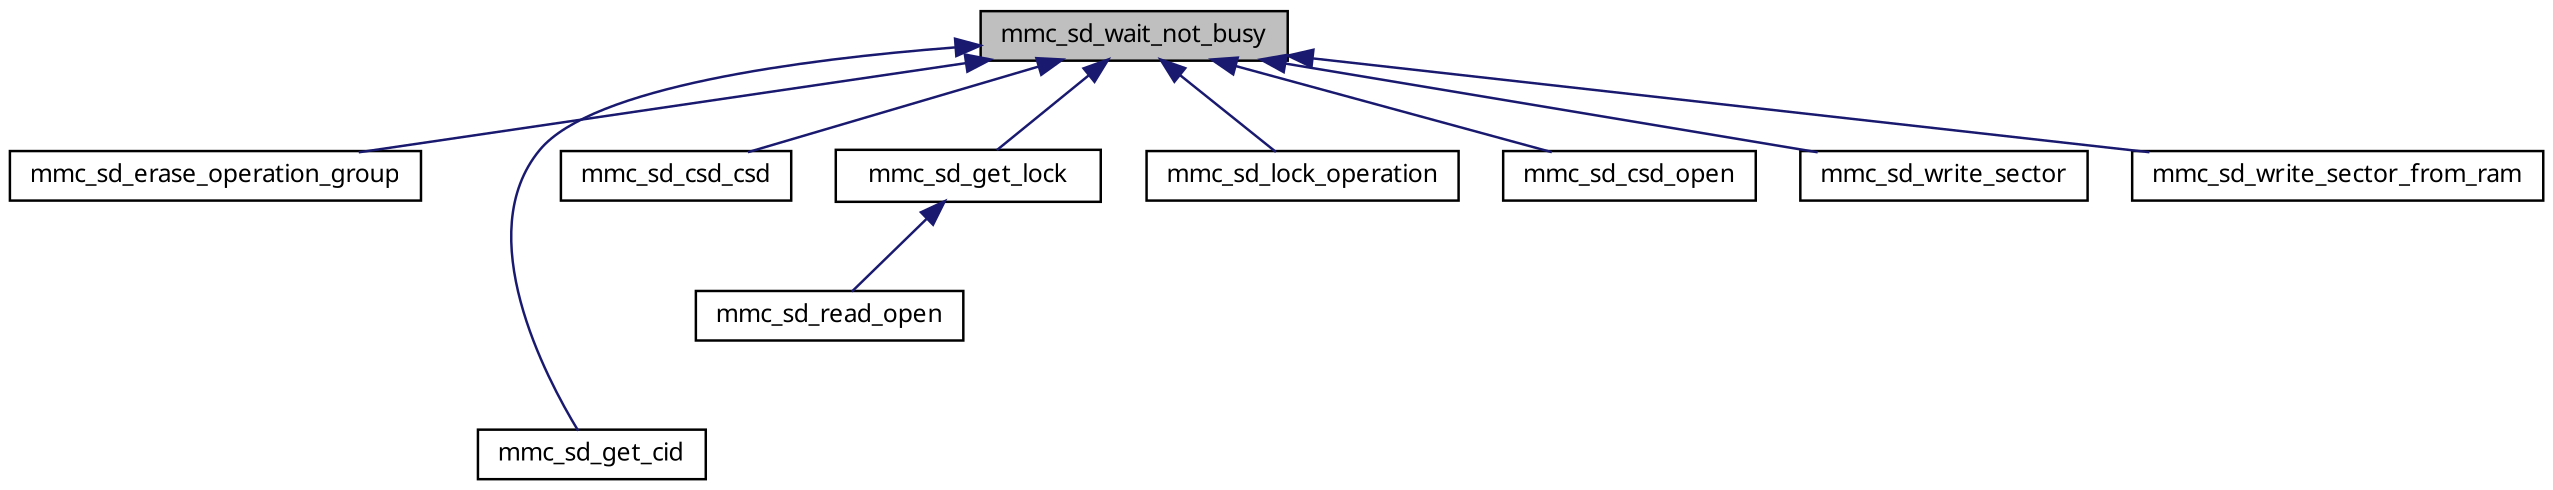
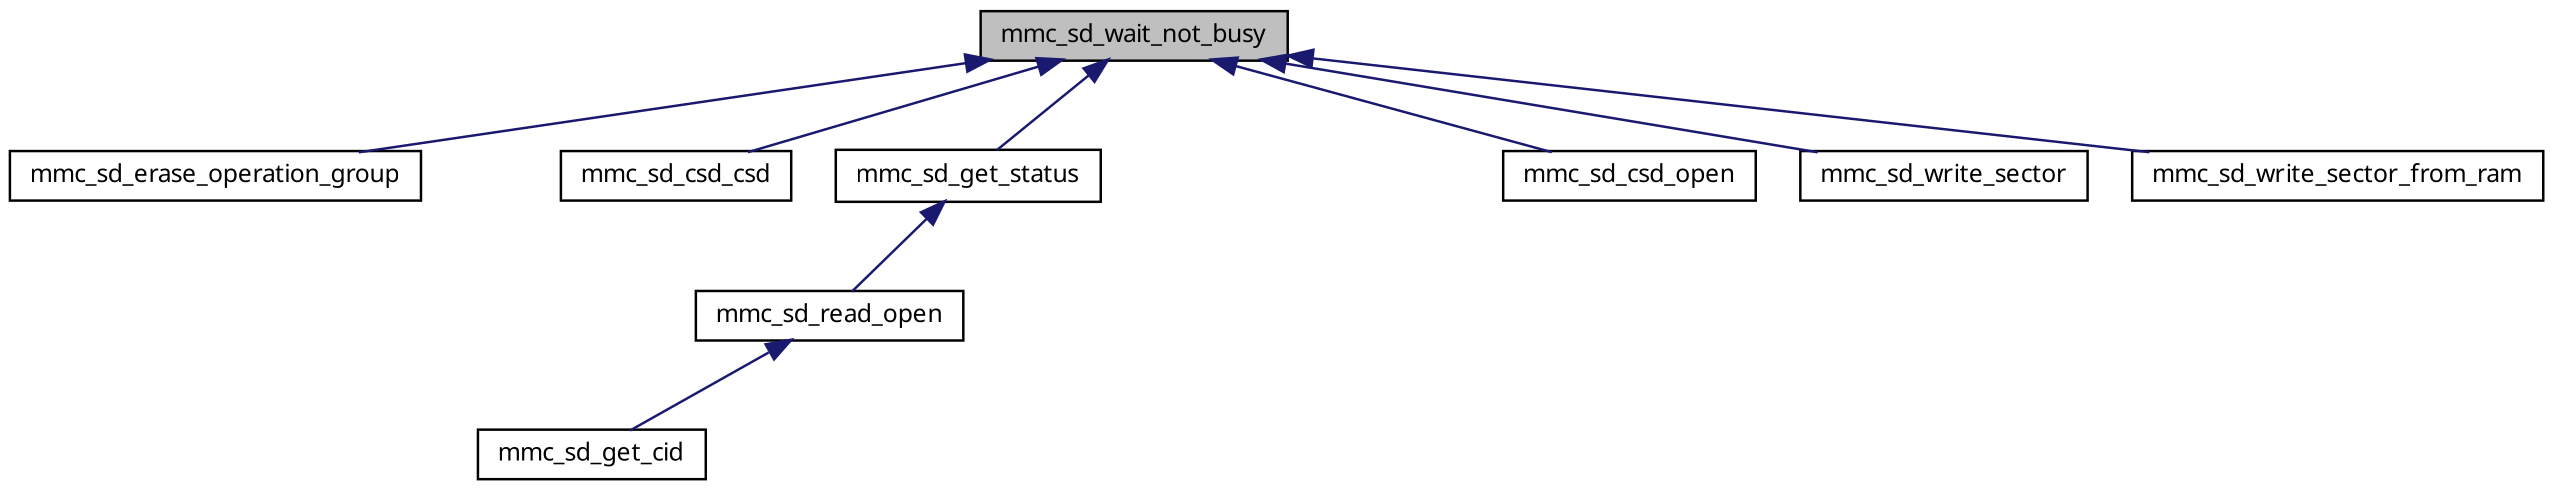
edge "mmc_sd_get_cid" -> "mmc_sd_wait_not_busy": now "mmc_sd_get_cid" -> "mmc_sd_read_open"
node "mmc_sd_get_lock": label "mmc_sd_get_lock" -> "mmc_sd_get_status"
node "mmc_sd_lock_operation": removed
